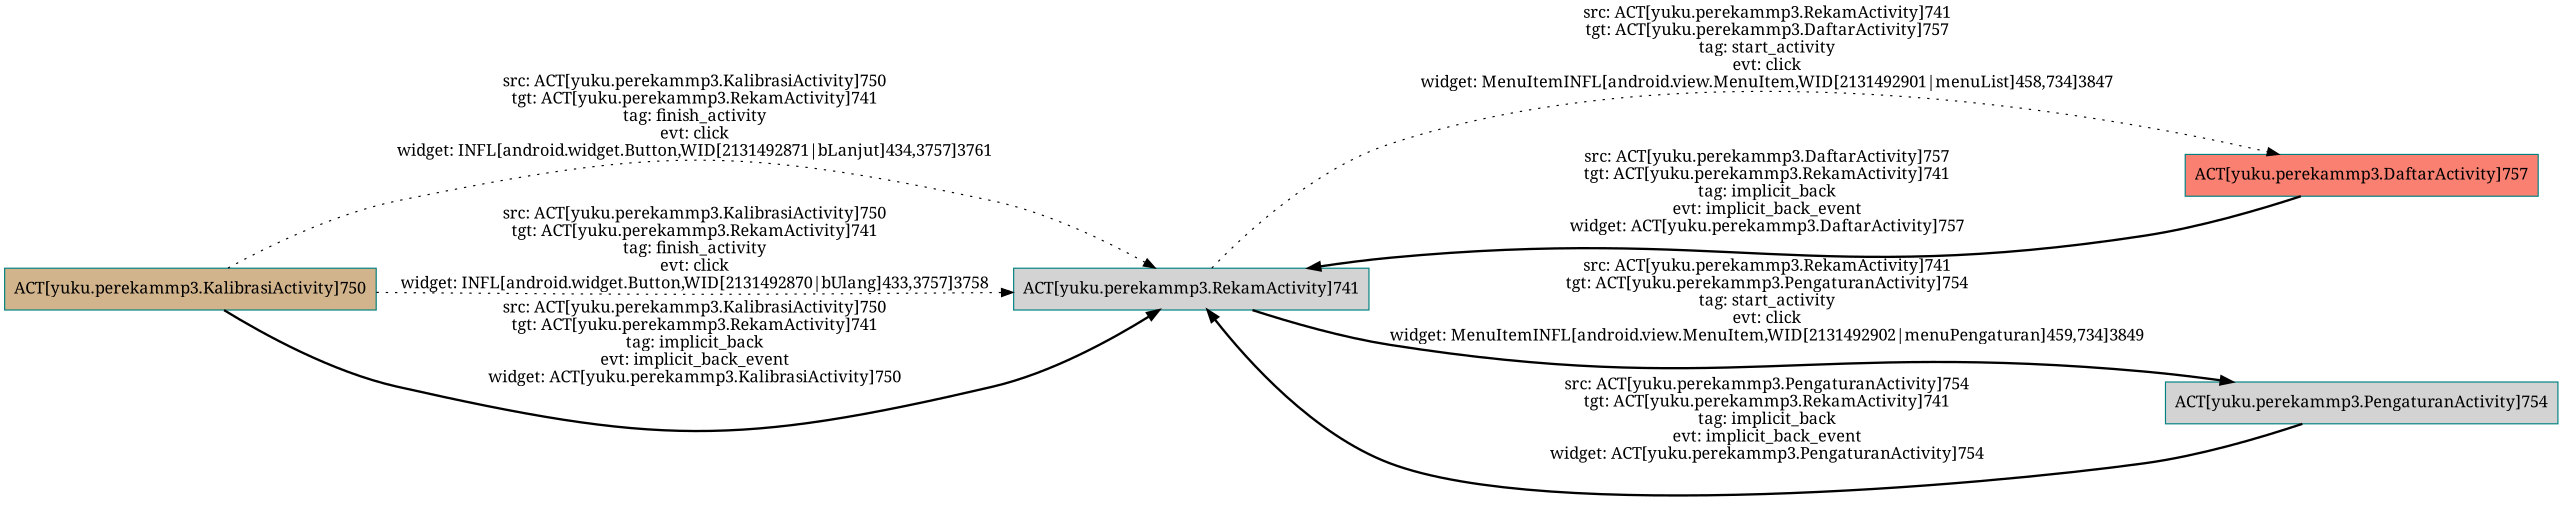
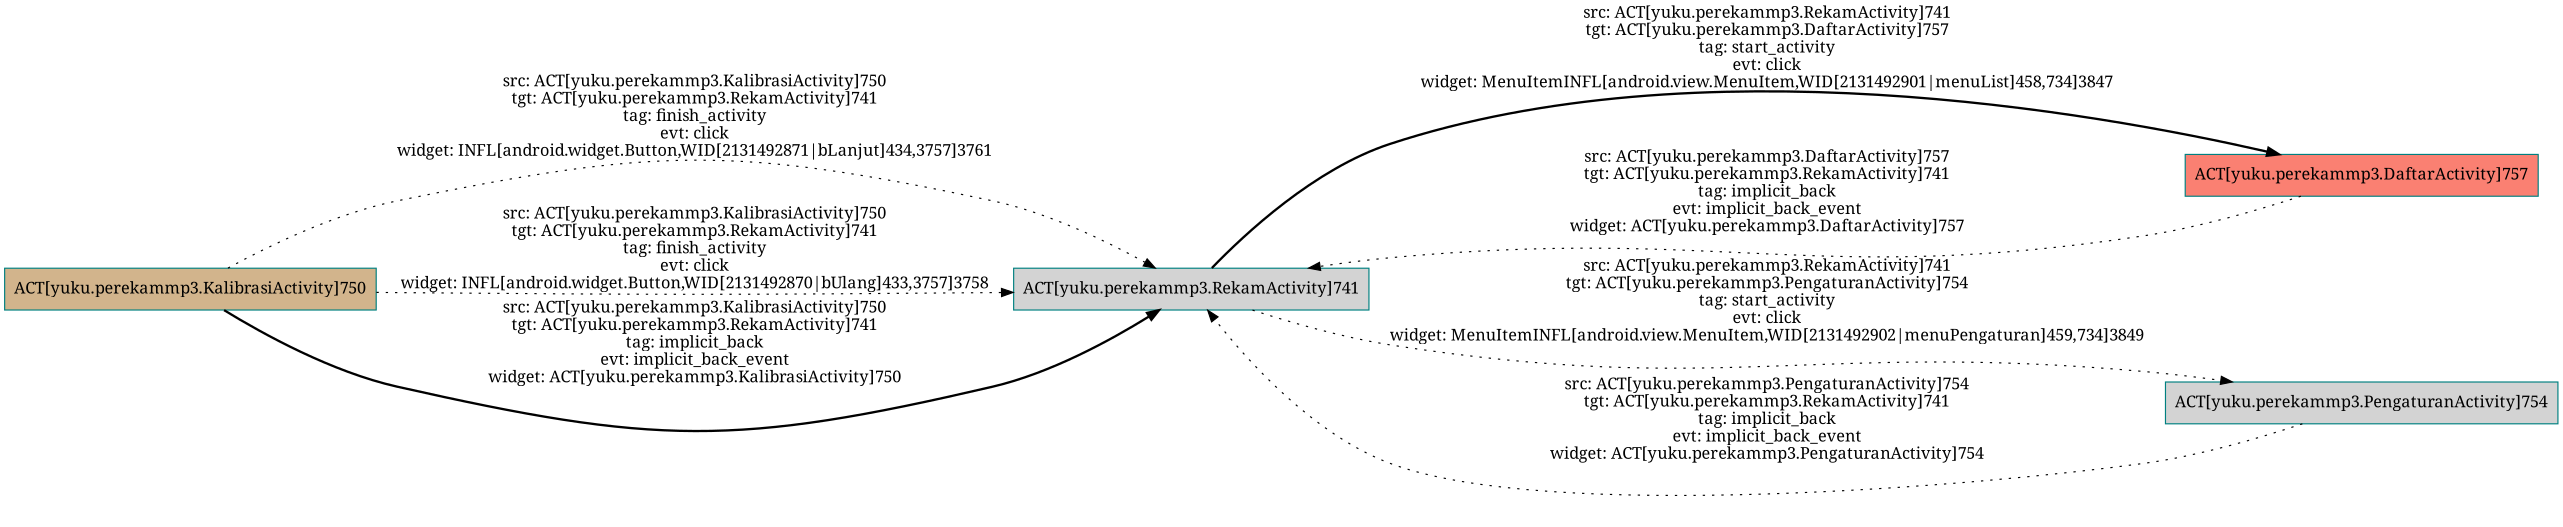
edge "ACT[yuku.perekammp3.RekamActivity]741" -> "ACT[yuku.perekammp3.DaftarActivity]757": style dotted -> bold
edge "ACT[yuku.perekammp3.DaftarActivity]757" -> "ACT[yuku.perekammp3.RekamActivity]741": style bold -> dotted
edge "ACT[yuku.perekammp3.RekamActivity]741" -> "ACT[yuku.perekammp3.PengaturanActivity]754": style bold -> dotted
edge "ACT[yuku.perekammp3.PengaturanActivity]754" -> "ACT[yuku.perekammp3.RekamActivity]741": style bold -> dotted
